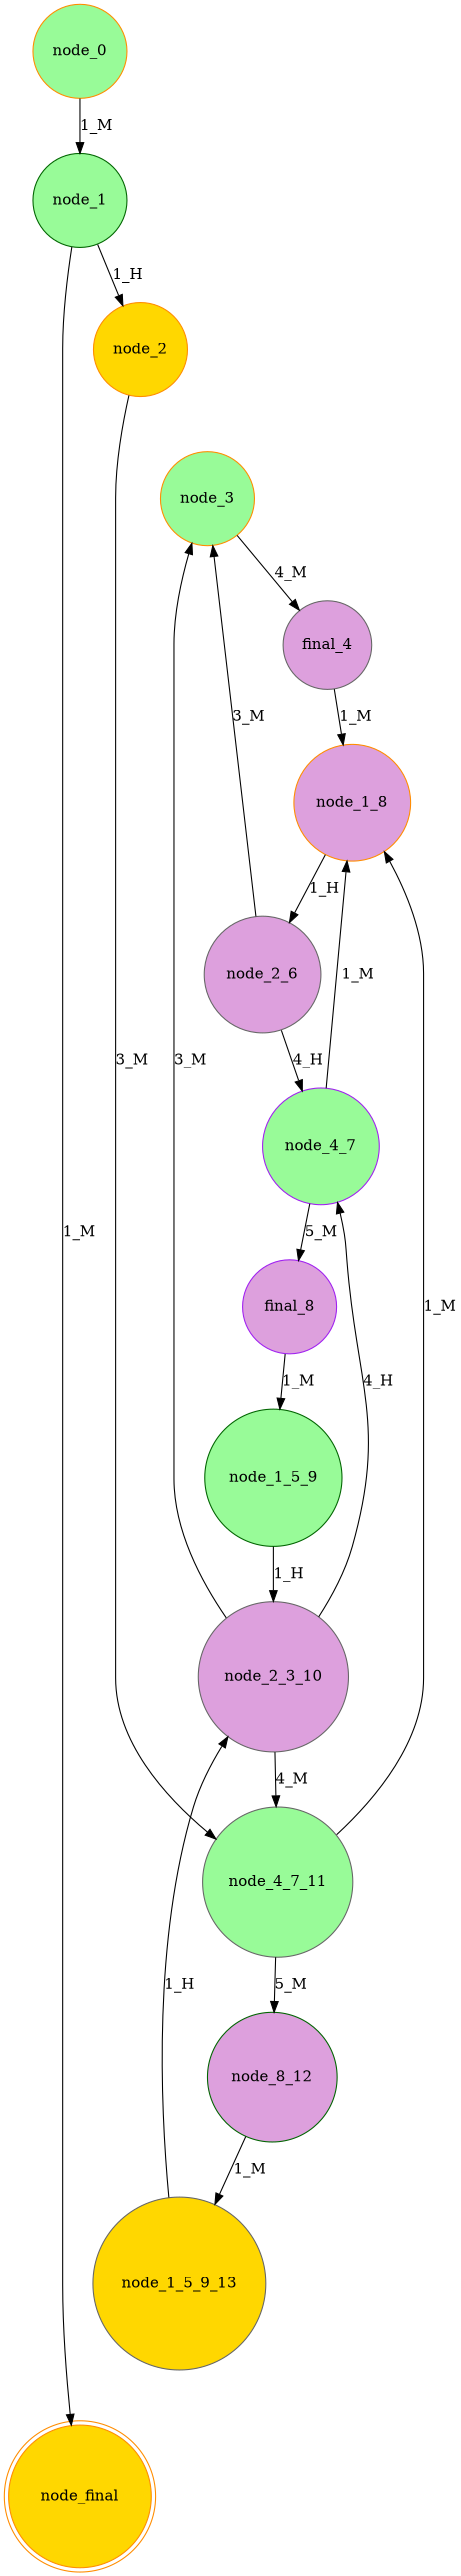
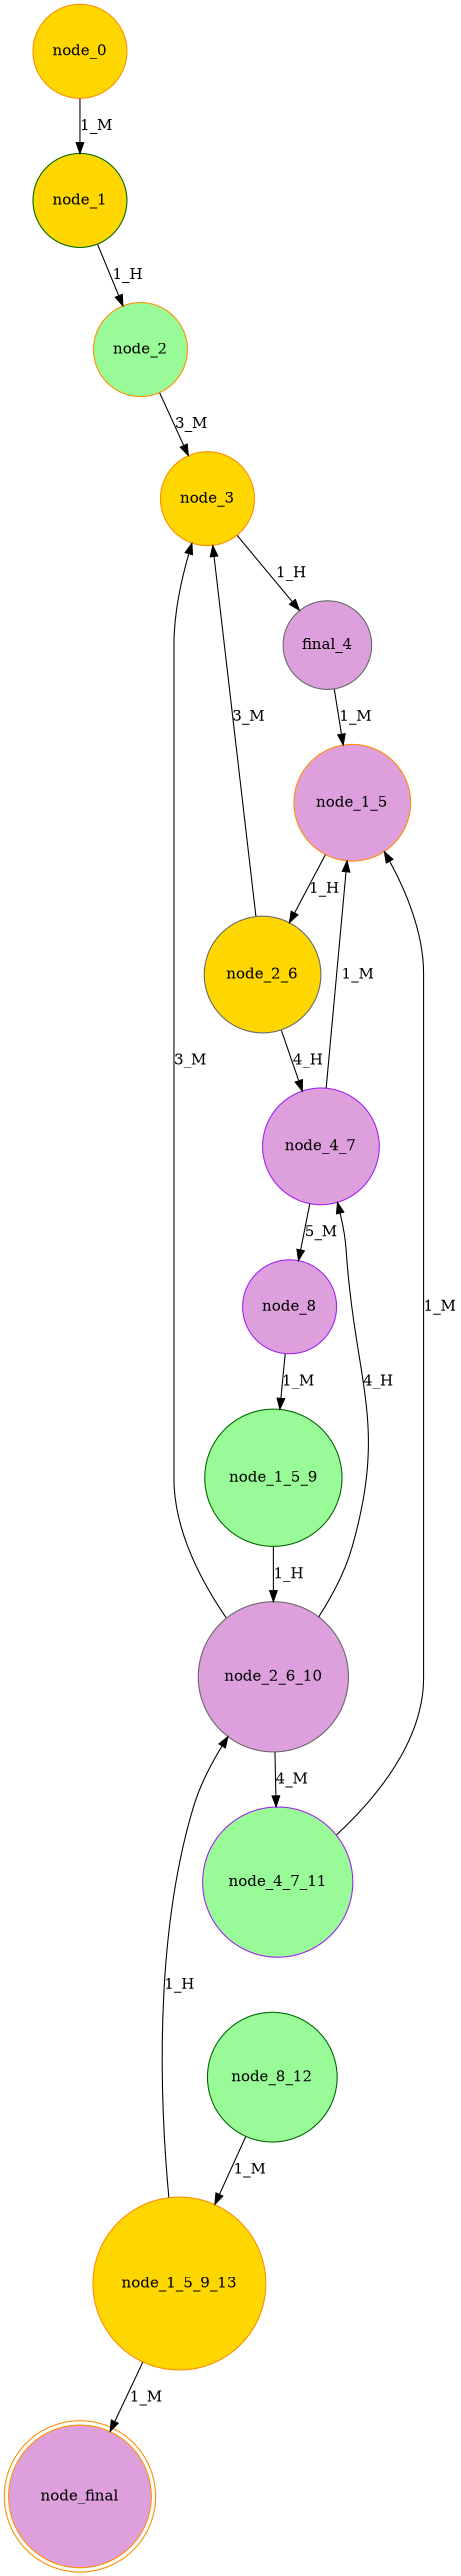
node "node_0": fillcolor palegreen -> gold
node "node_1": fillcolor palegreen -> gold
node "node_2": fillcolor gold -> palegreen
node "node_3": fillcolor palegreen -> gold
edge "node_3" -> "final_4": label "4_M" -> "1_H"
node "node_1_8": label "node_1_8" -> "node_1_5"
node "node_2_6": fillcolor plum -> gold
edge "node_2" -> "node_4_7_11": now "node_2" -> "node_3"
node "node_4_7": fillcolor palegreen -> plum
node "final_8": label "final_8" -> "node_8"
edge "node_1" -> "node_final": now "node_1_5_9_13" -> "node_final"
node "node_2_3_10": label "node_2_3_10" -> "node_2_6_10"
node "node_4_7_11": color gray40 -> purple
edge "node_4_7_11" -> "node_8_12": removed, label "5_M"
node "node_8_12": fillcolor plum -> palegreen
node "node_1_5_9_13": color gray40 -> darkorange
node "node_final": fillcolor gold -> plum
